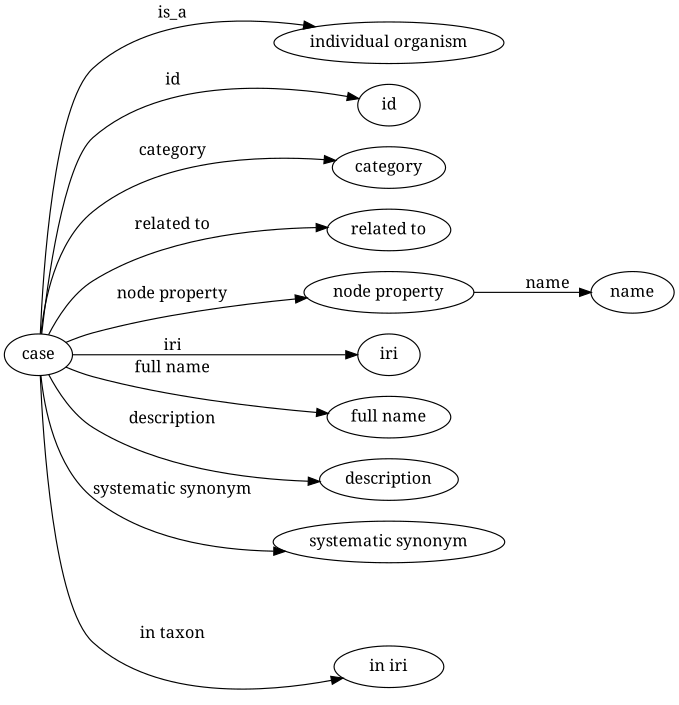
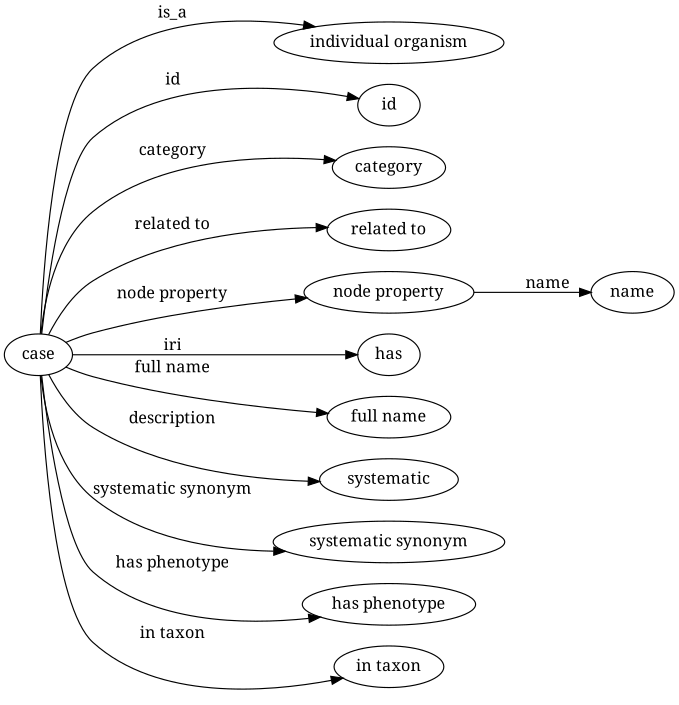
node "iri": label "iri" -> "has"
node "description": label "description" -> "systematic"
node "has phenotype": added
node "in iri": label "in iri" -> "in taxon"
